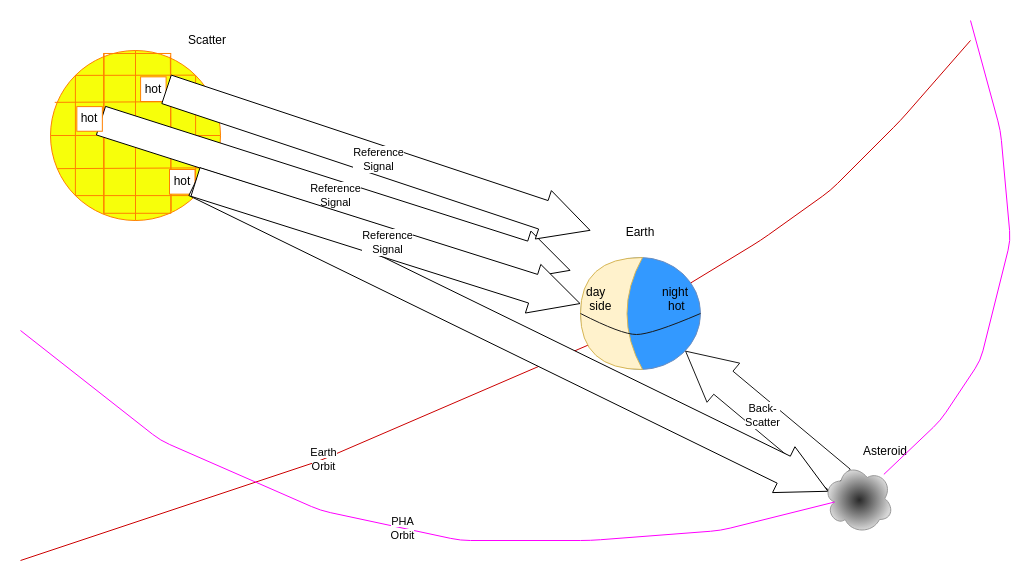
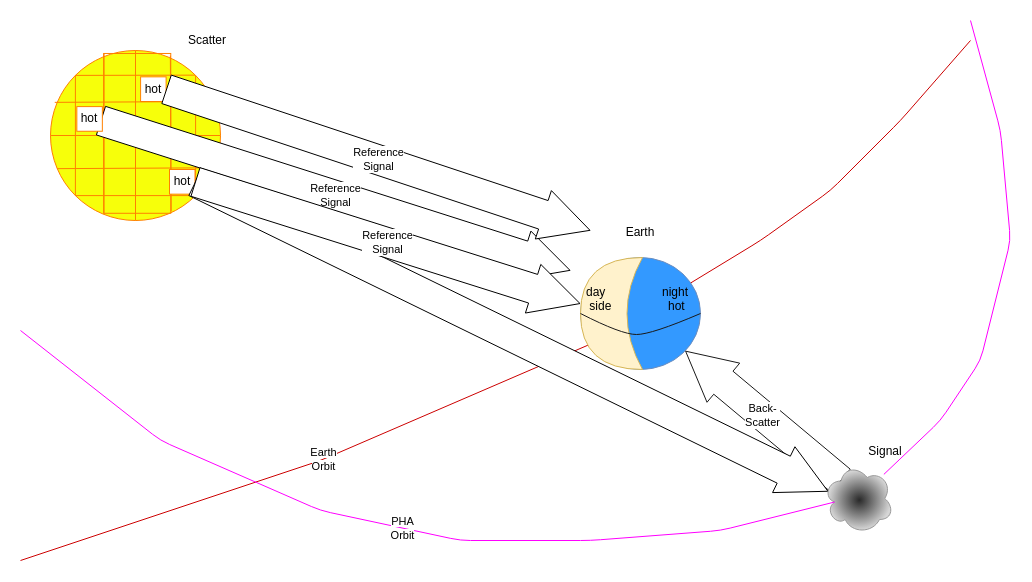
node "Asteroid": label "Asteroid" -> "Signal"
